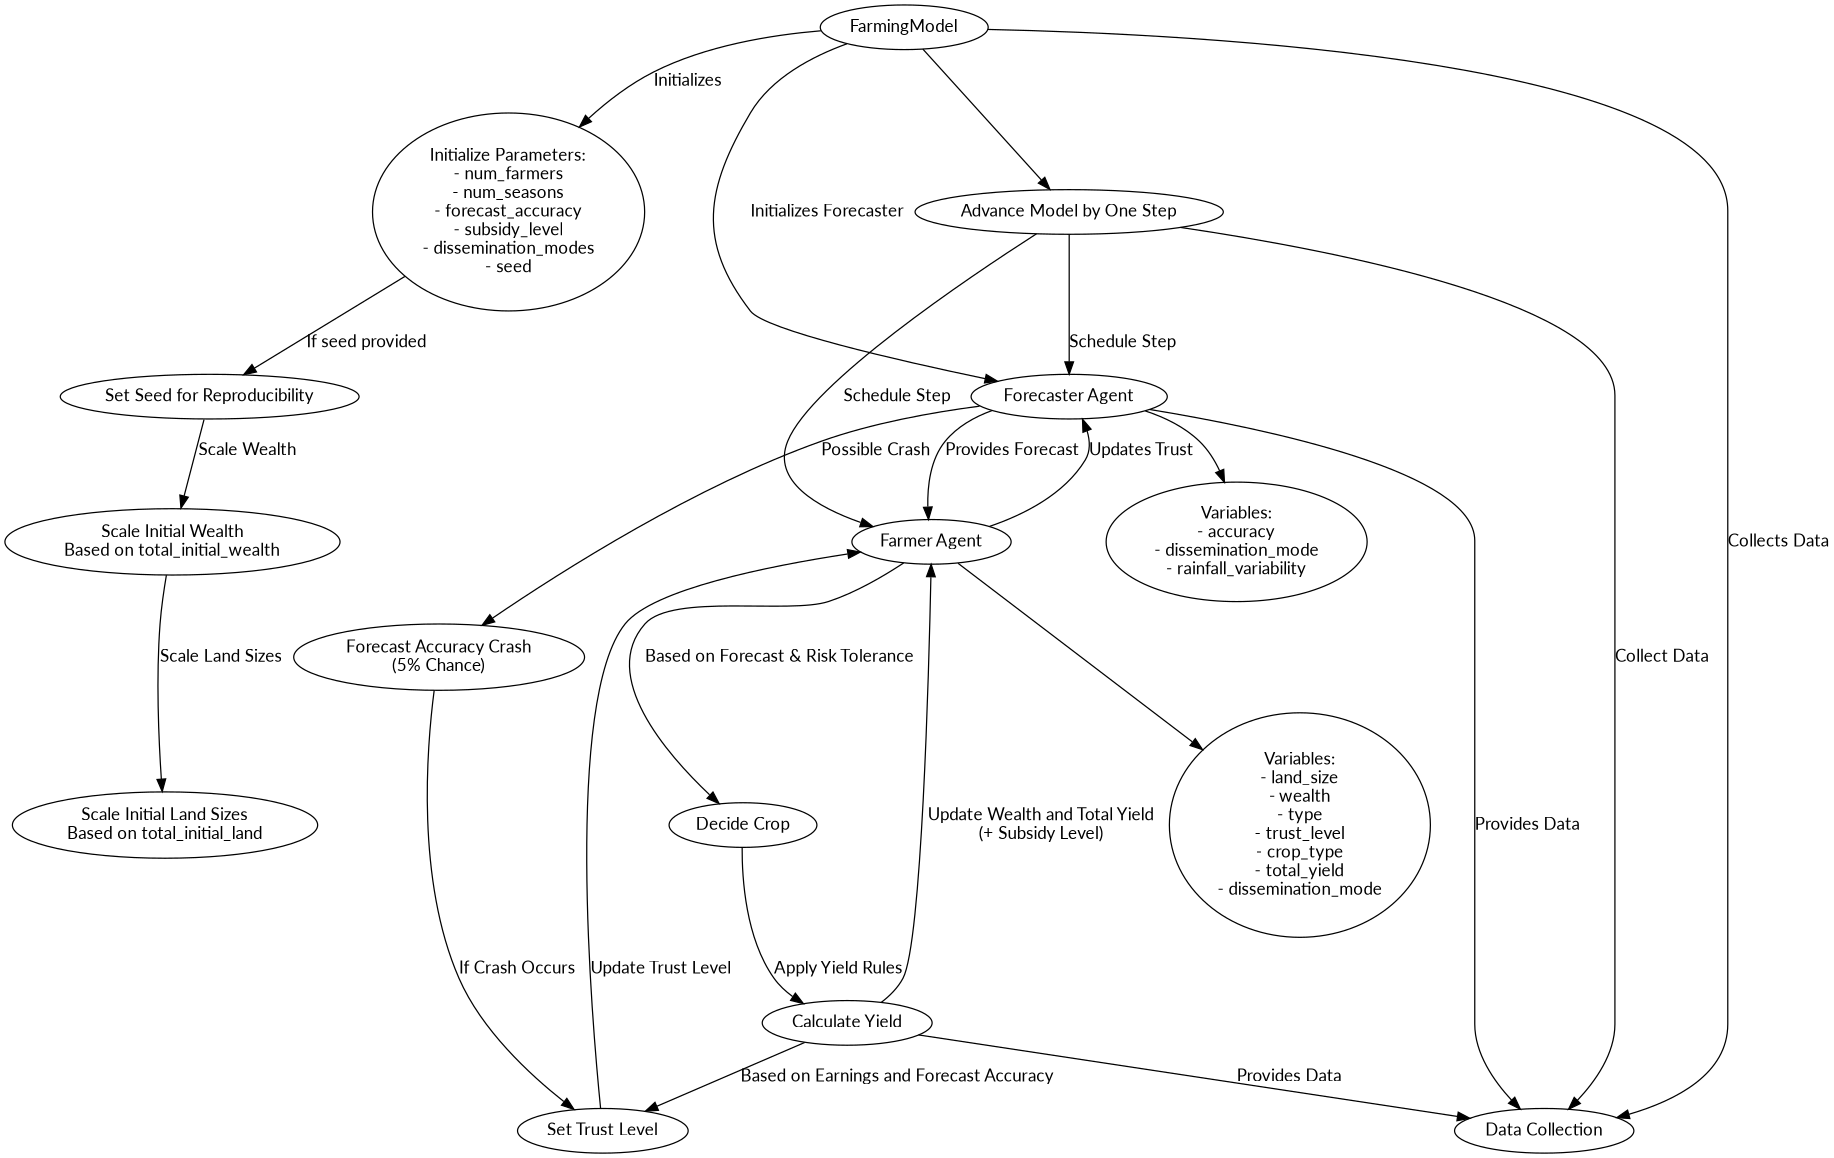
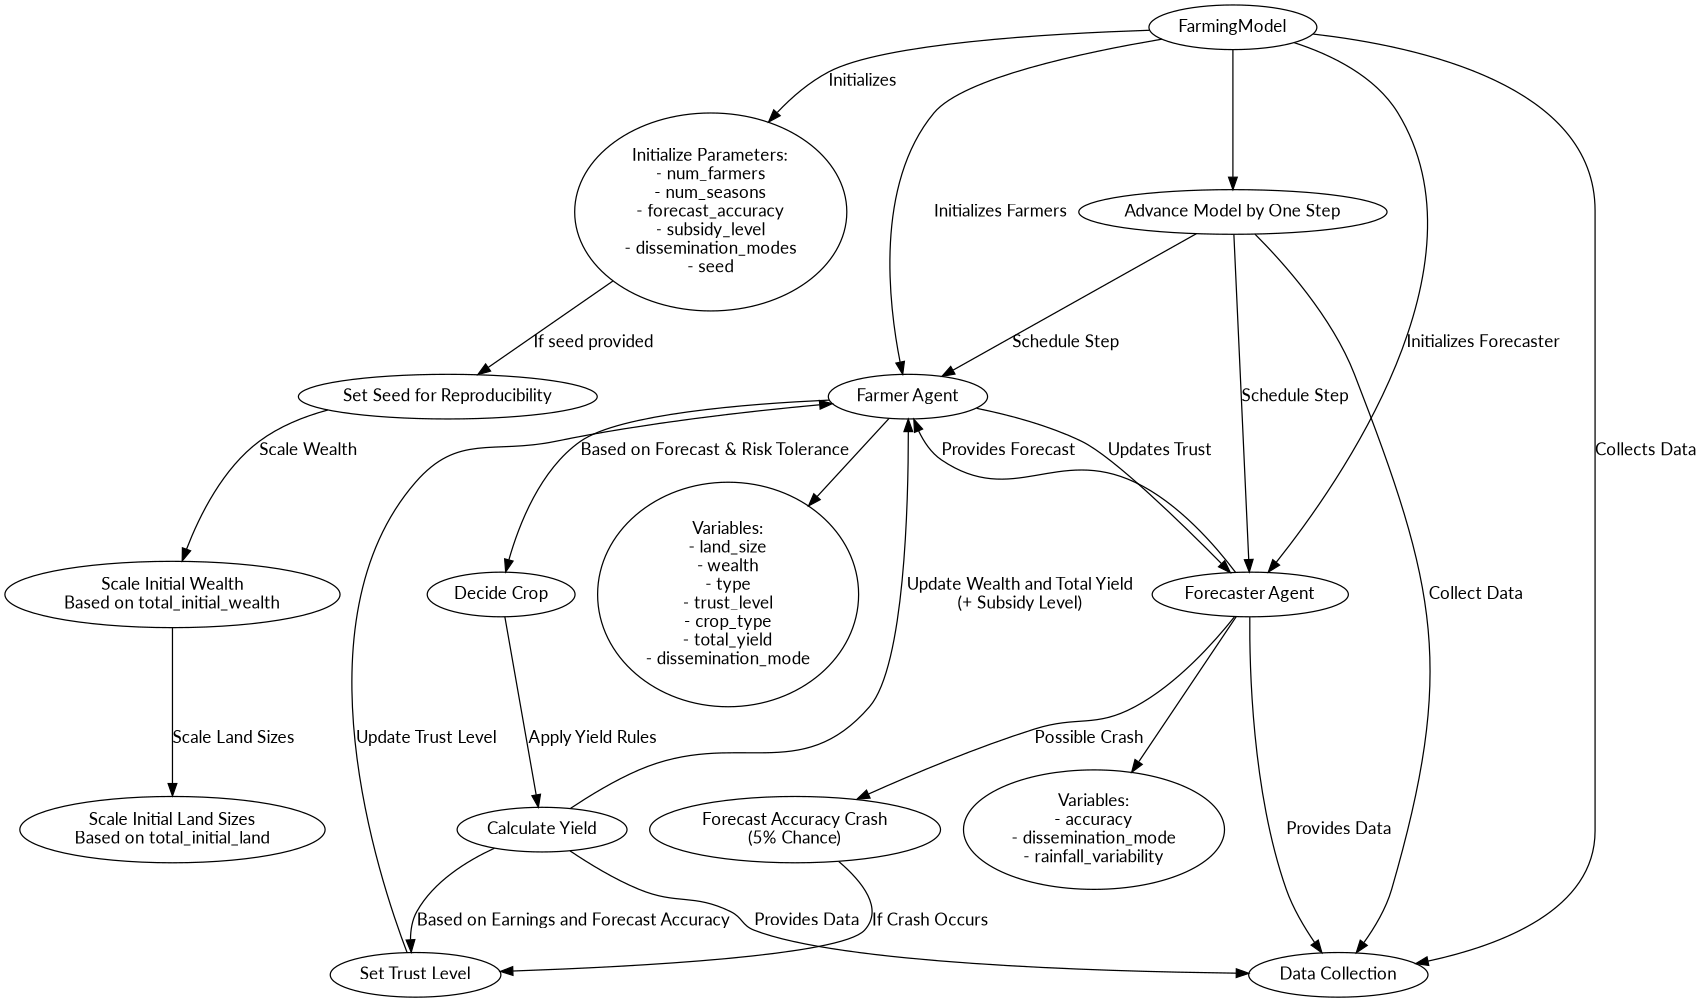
edge "FarmingModel" -> "Farmer Agent": added, label "Initializes Farmers"
